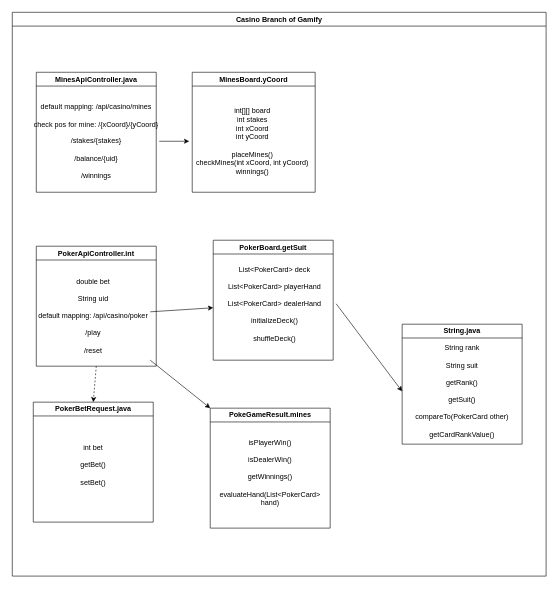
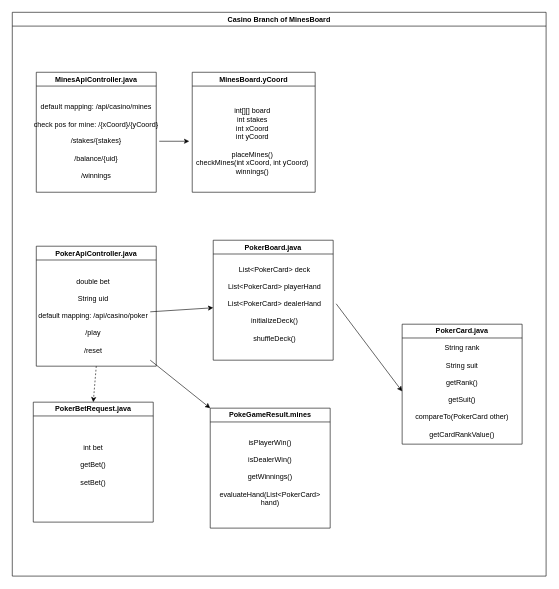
node "Casino Branch of Gamify": label "Casino Branch of Gamify" -> "Casino Branch of MinesBoard"
node "PokerBoard.getSuit": label "PokerBoard.getSuit" -> "PokerBoard.java"
node "PokerApiController.int": label "PokerApiController.int" -> "PokerApiController.java"
node "String.java": label "String.java" -> "PokerCard.java"
